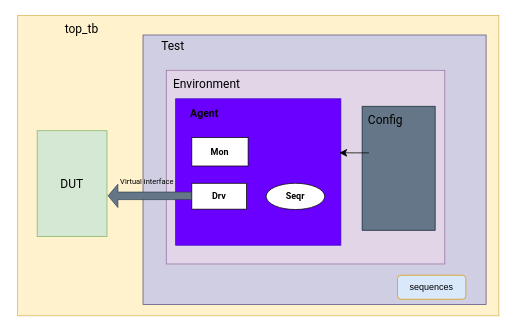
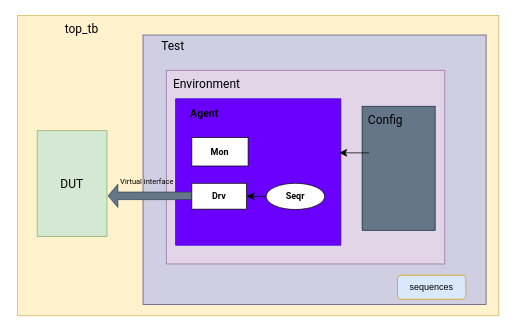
edge "Seqr" -> "Drv": added
